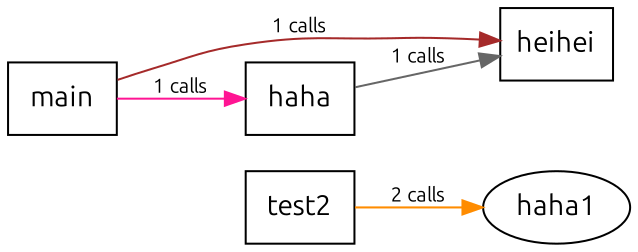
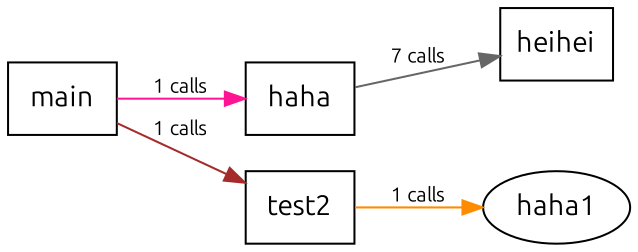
edge "main" -> "heihei": now "main" -> "test2"
edge "haha" -> "heihei": label "1 calls" -> "7 calls"
edge "test2" -> "haha1": label "2 calls" -> "1 calls"
